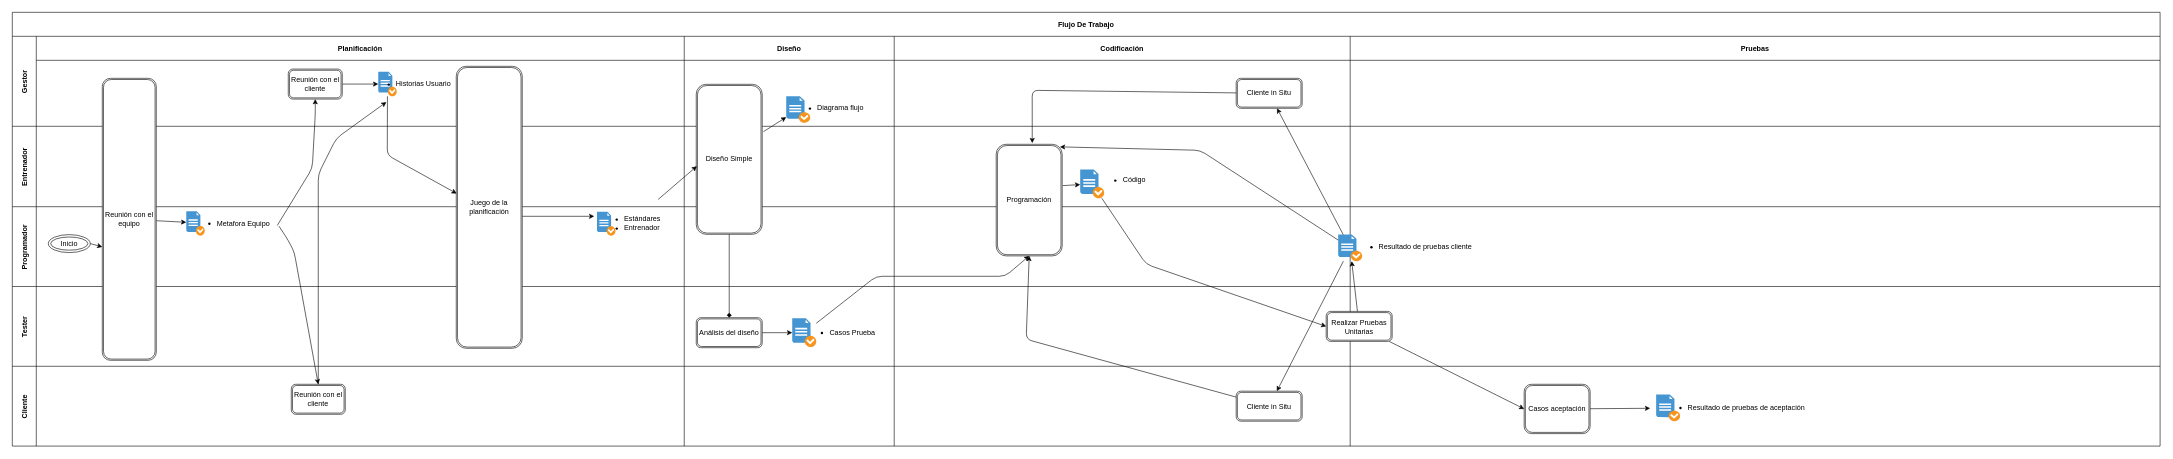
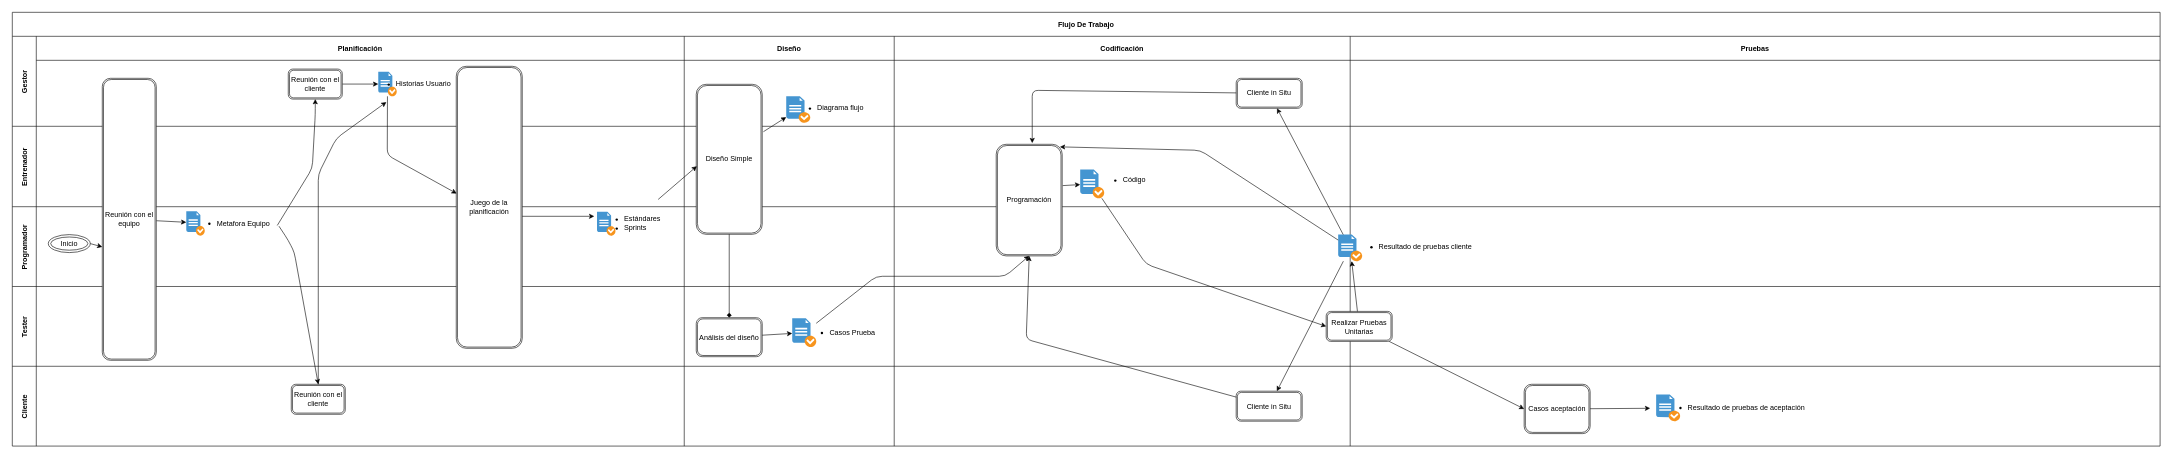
node "Estándares Entrenador": label "Estándares Entrenador" -> "Estándares Sprints"
node "Análisis del diseño": size 66x30 -> 66x39
